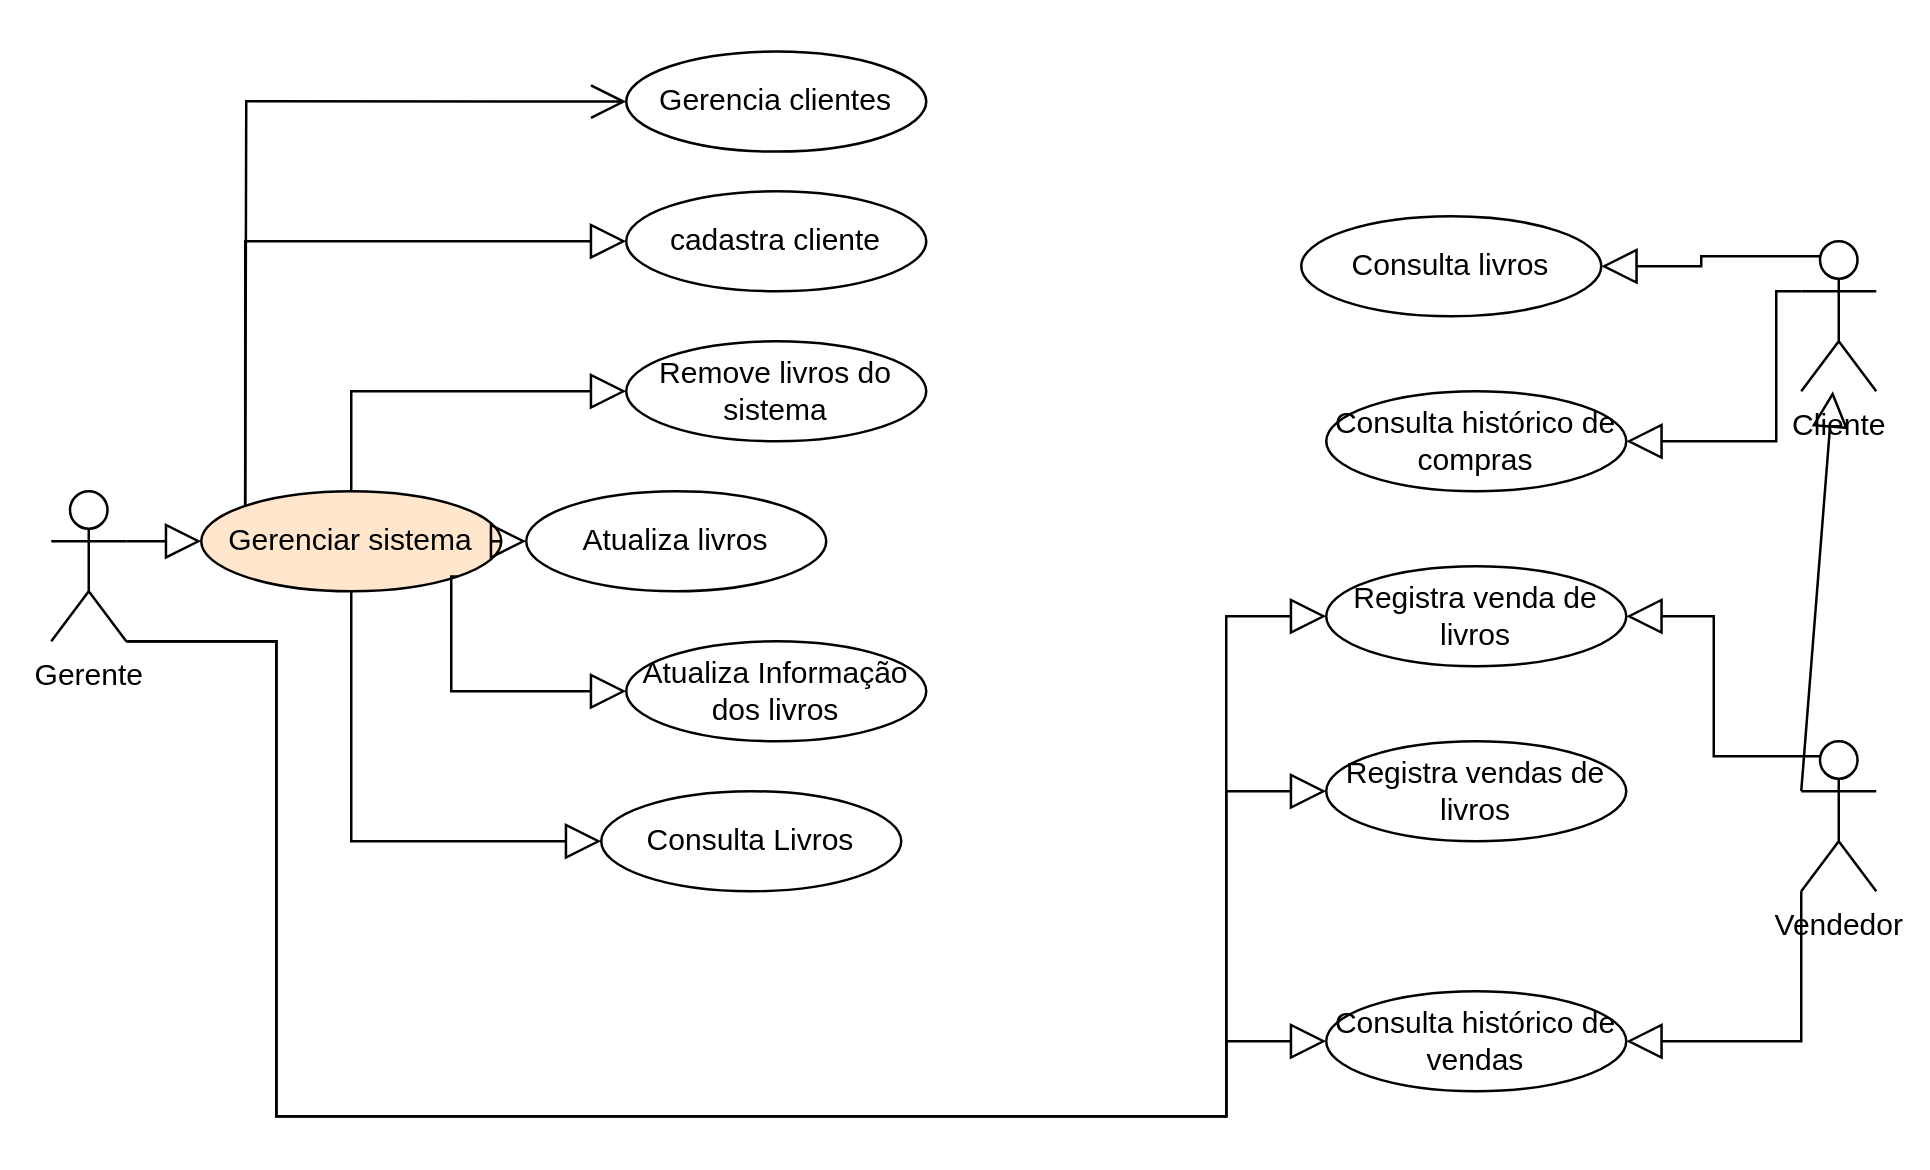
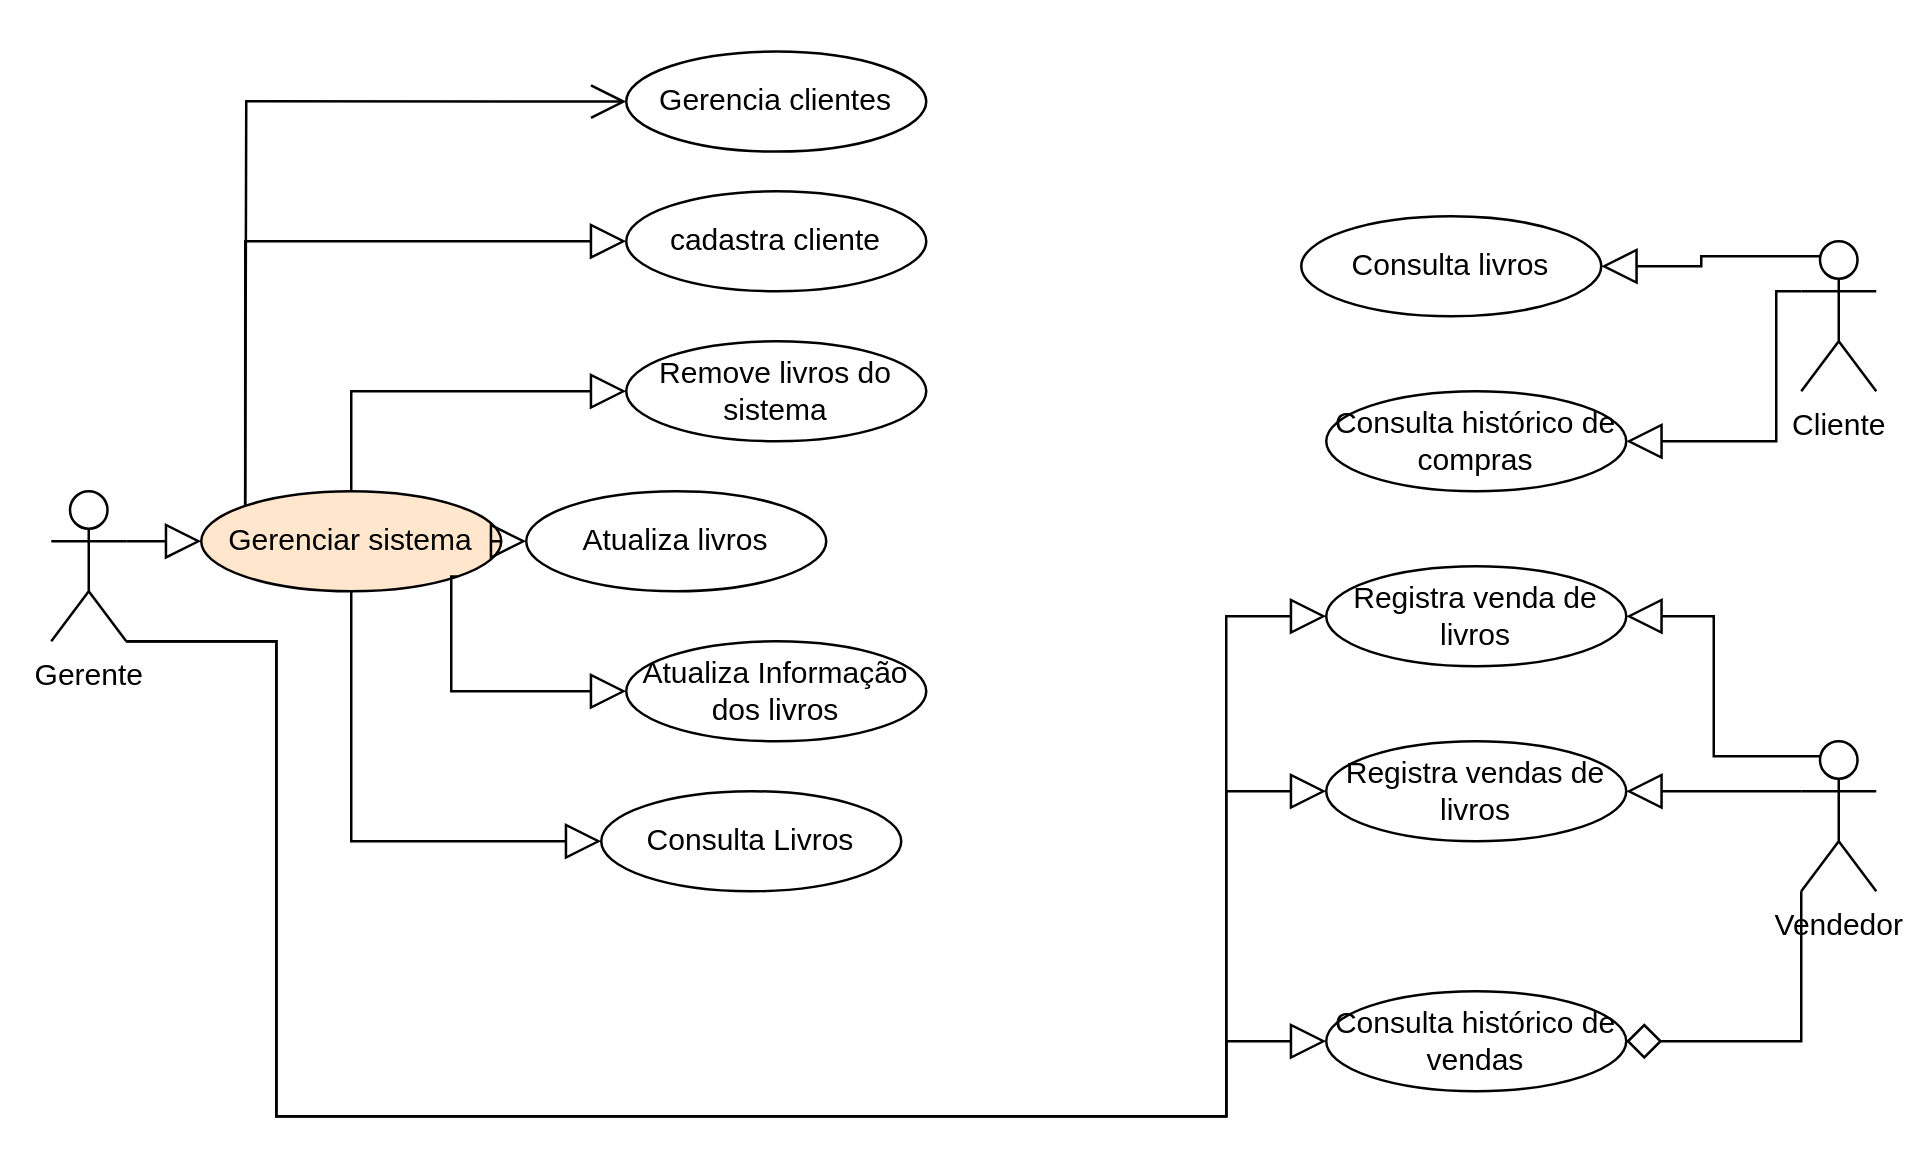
edge "Vendedor" -> "Cliente": now "Vendedor" -> "Registra vendas de livros"
edge "Vendedor" -> "Consulta histórico de vendas": arrowhead block -> diamond
